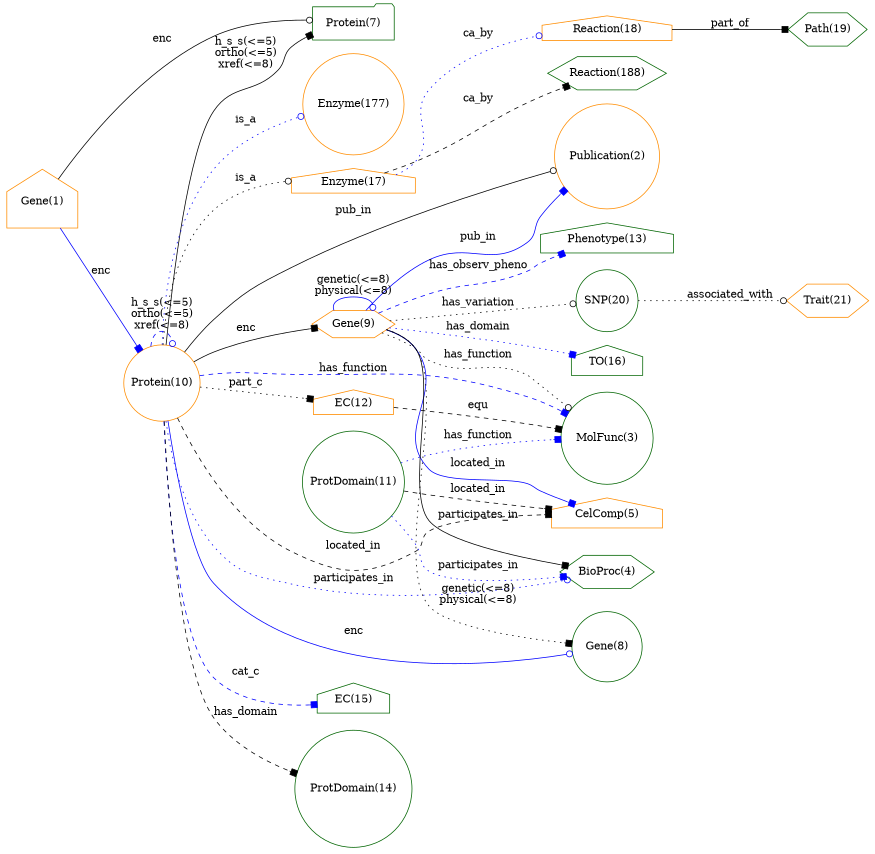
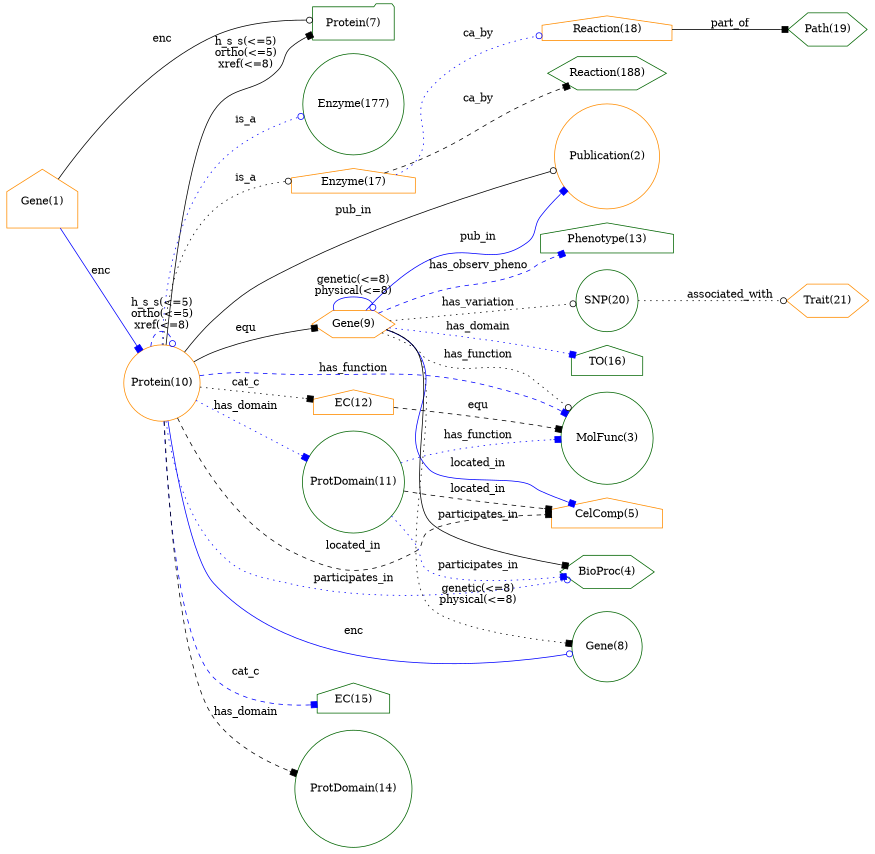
node "Enzyme(177)": color darkorange -> darkgreen
edge "Protein(10)" -> "Gene(9)": label "enc" -> "equ"
edge "Protein(10)" -> "EC(12)": label "part_c" -> "cat_c"
edge "Protein(10)" -> "ProtDomain(11)": added, label "has_domain"
